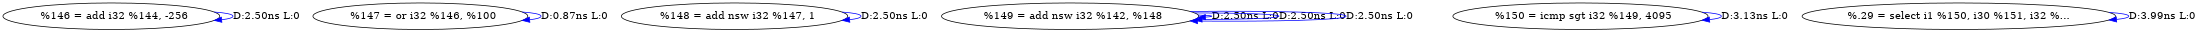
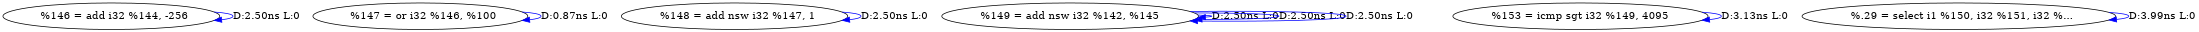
node "%149 = add nsw i32 %142, %148": label "%149 = add nsw i32 %142, %148" -> "%149 = add nsw i32 %142, %145"
node "%150 = icmp sgt i32 %149, 4095": label "%150 = icmp sgt i32 %149, 4095" -> "%153 = icmp sgt i32 %149, 4095"
node "%.29 = select i1 %150, i30 %151, i32 %...": label "%.29 = select i1 %150, i30 %151, i32 %..." -> "%.29 = select i1 %150, i32 %151, i32 %..."
